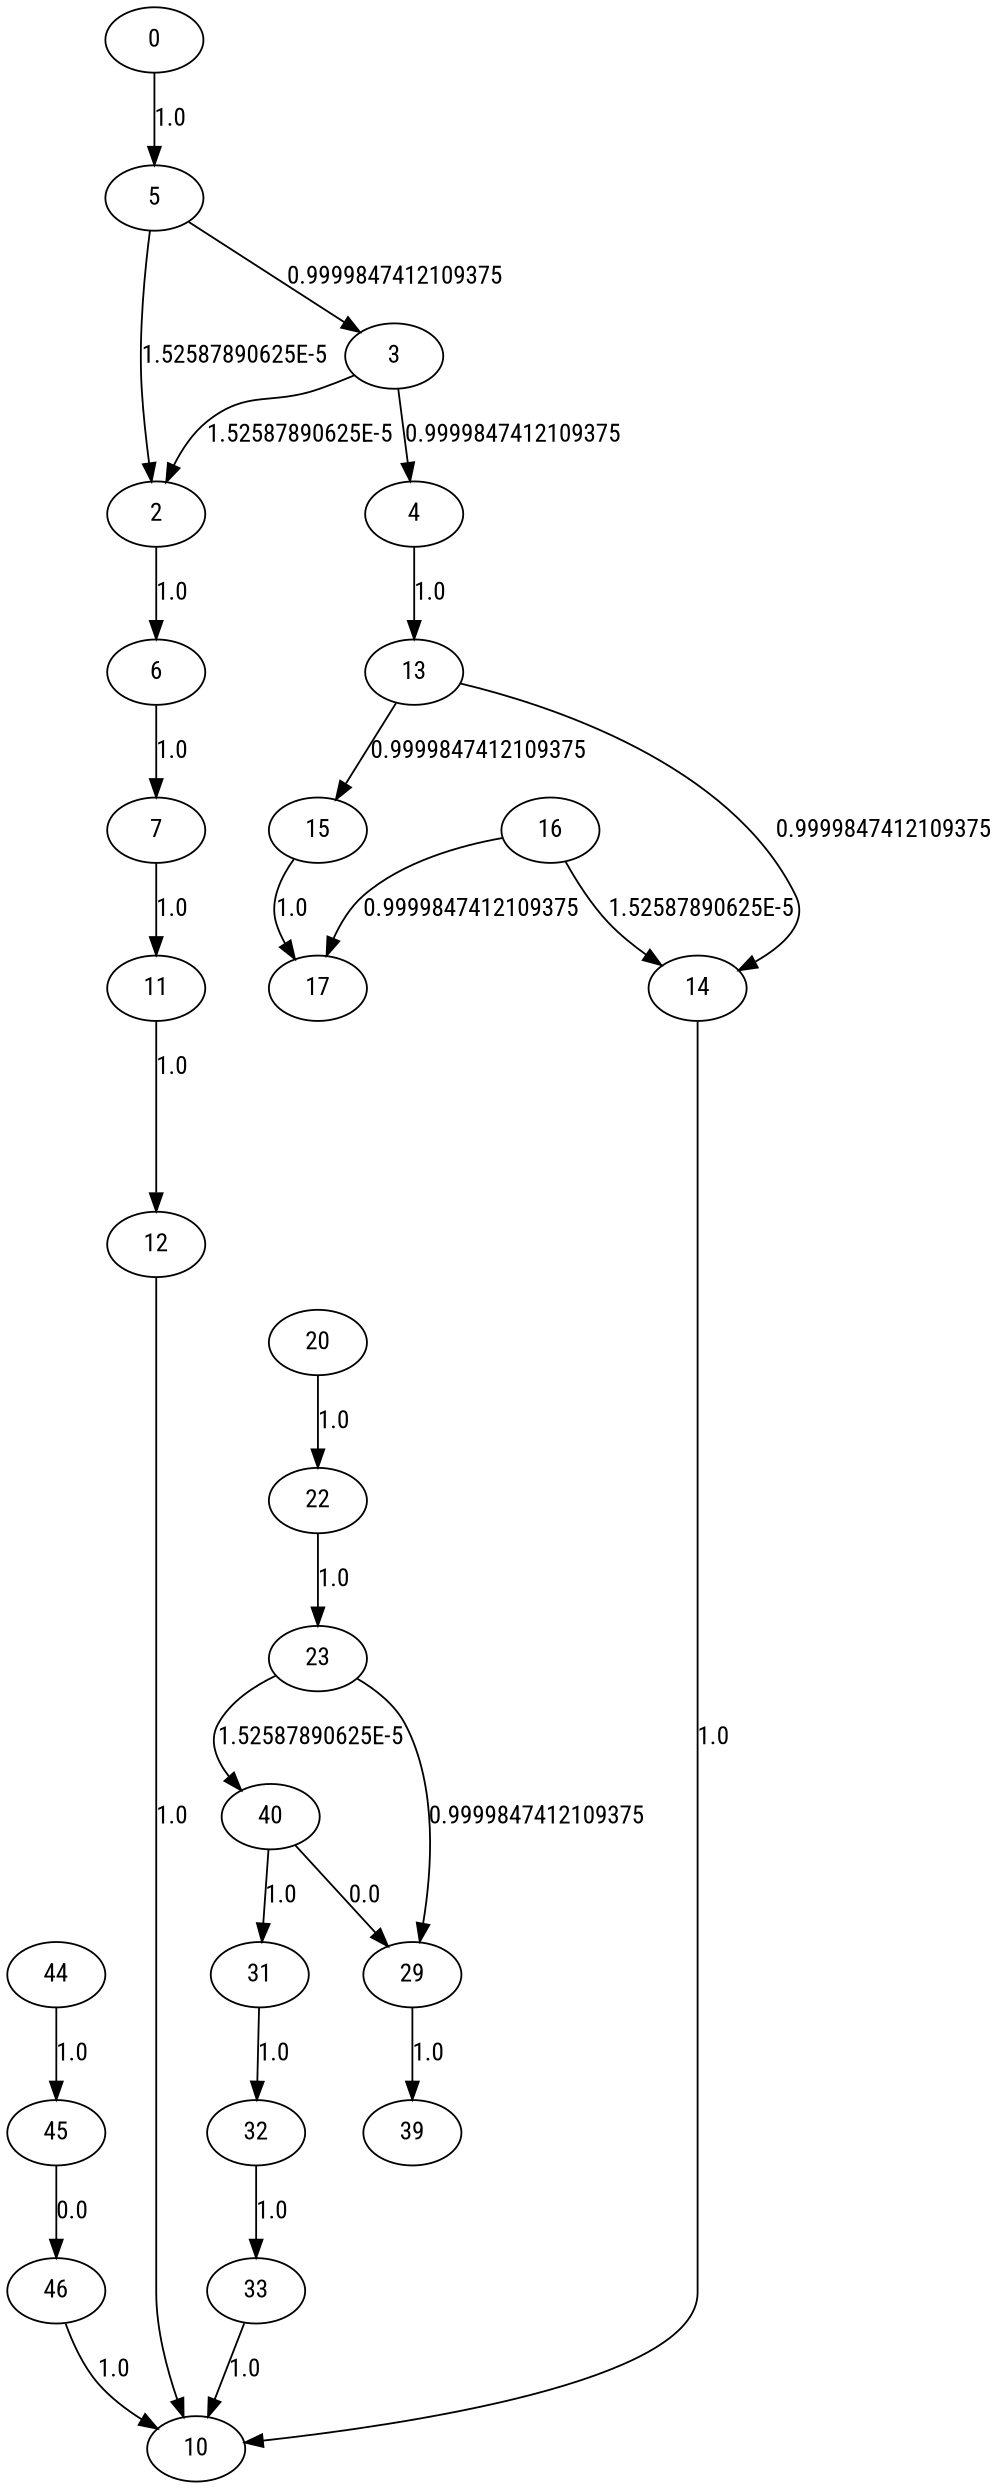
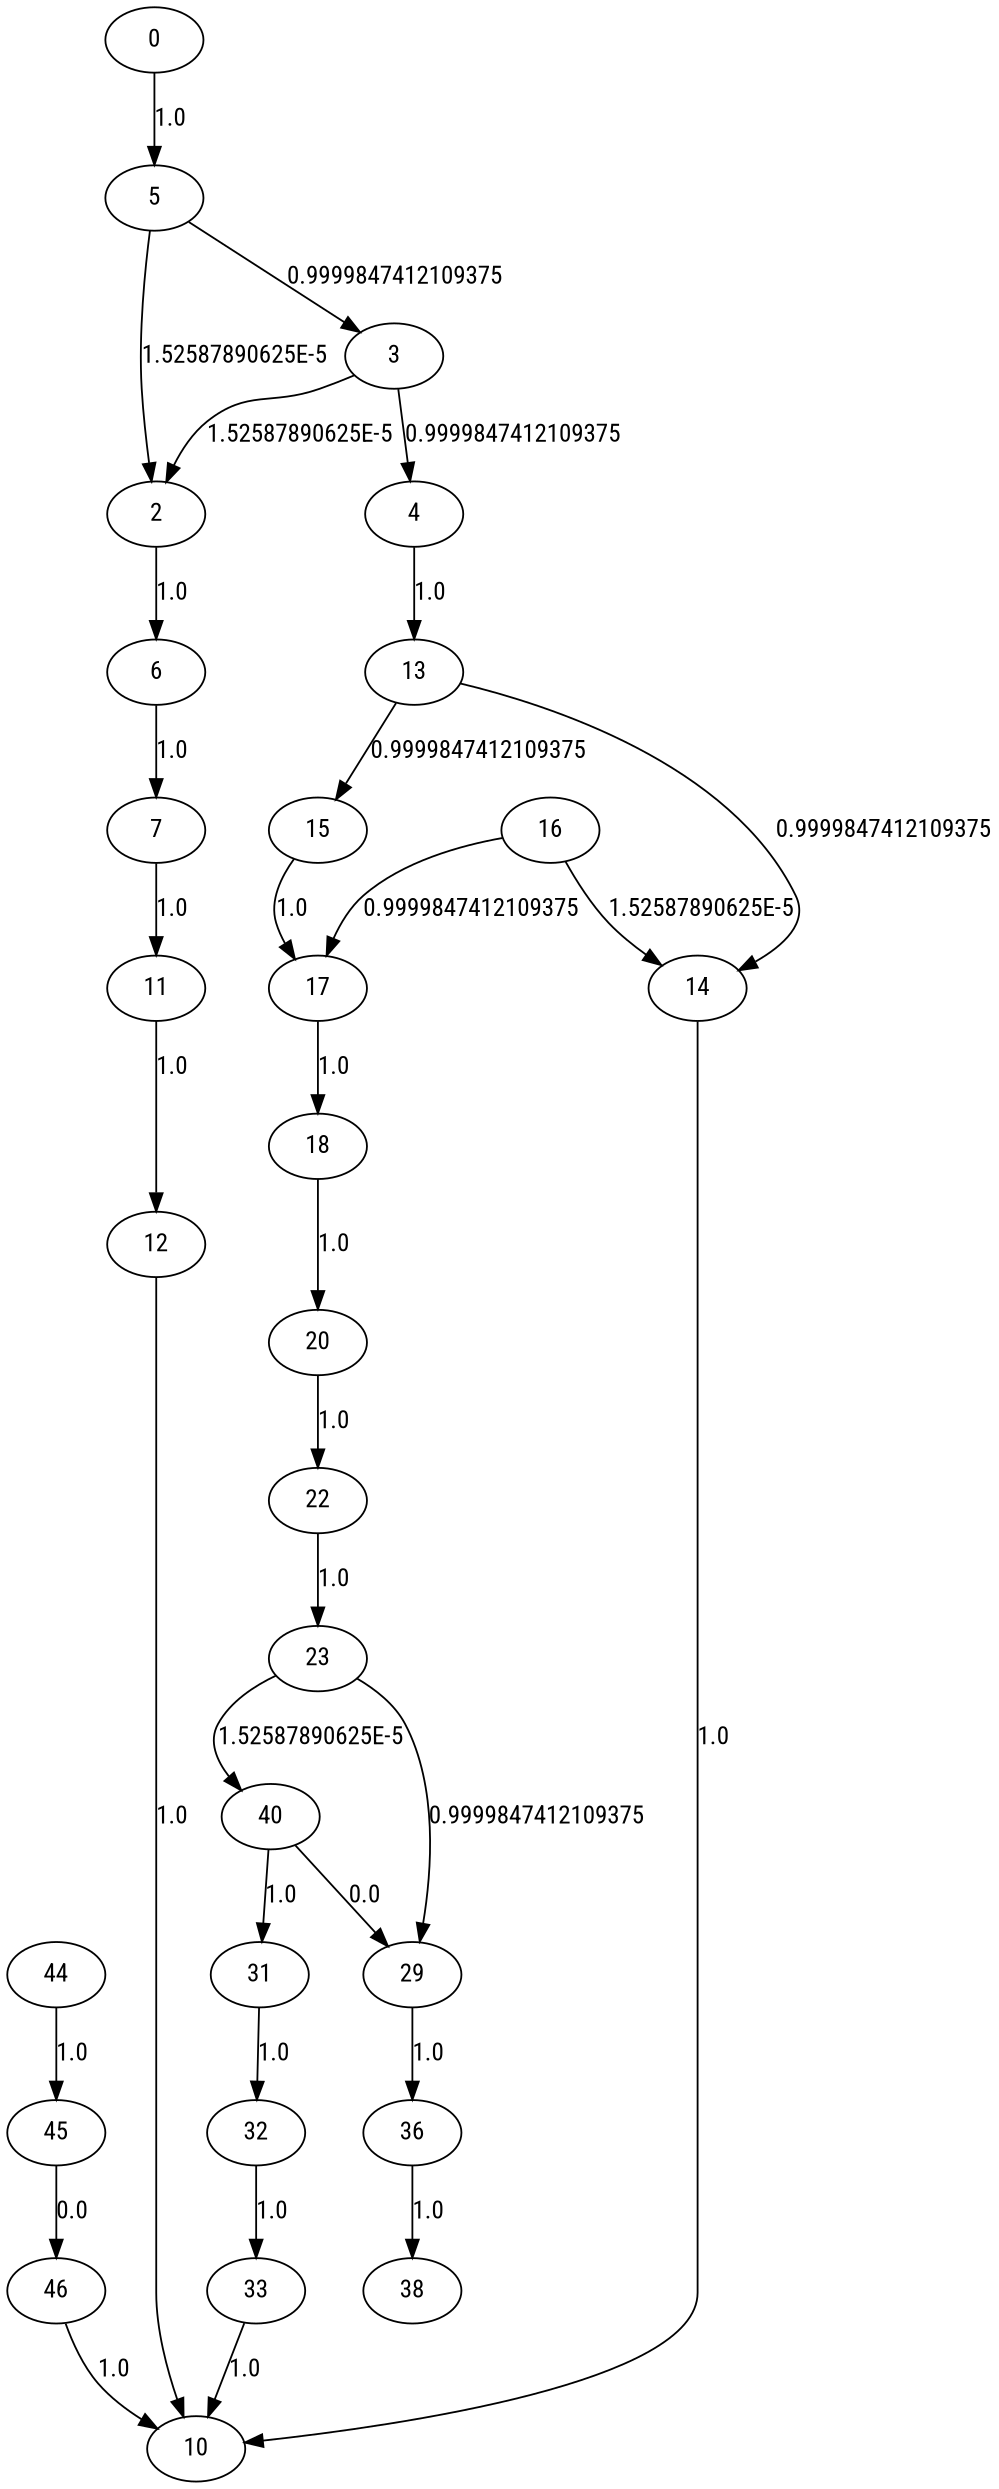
node "18": added
node "39": label "39" -> "36"
node "38": added
